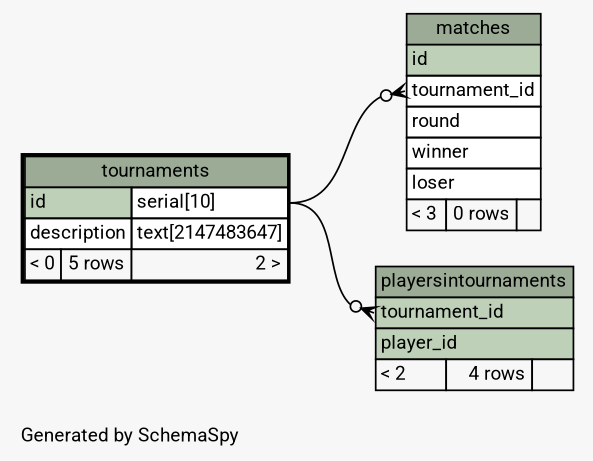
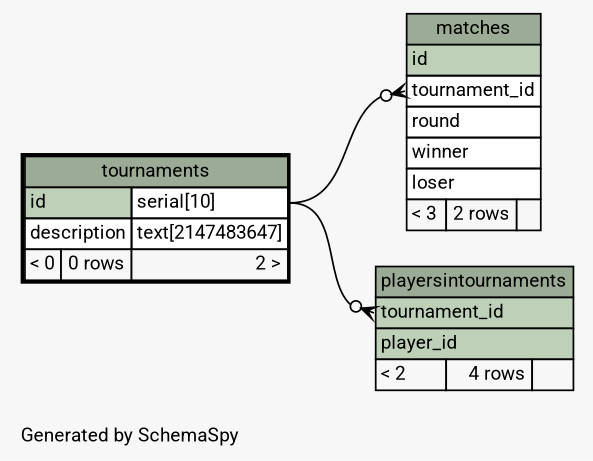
node "matches": text "0 rows" -> "2 rows"
node "tournaments": text "5 rows" -> "0 rows"
